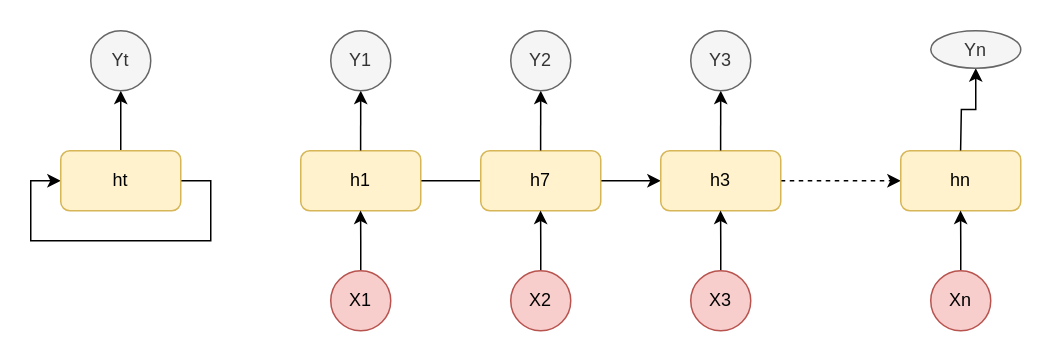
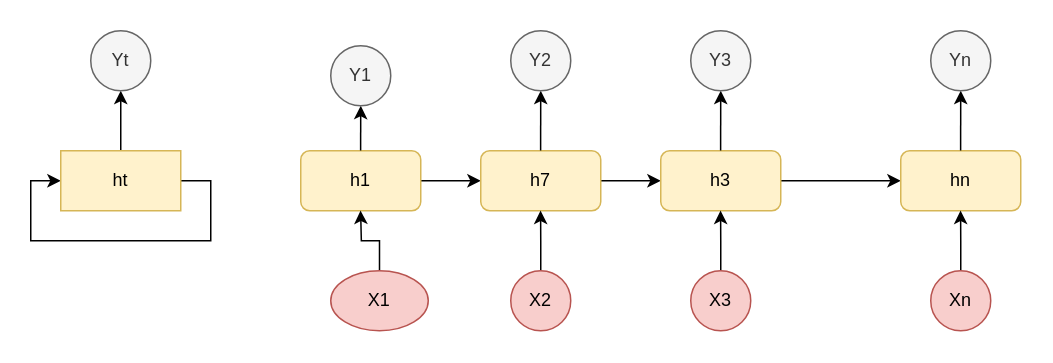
node "Yn": size 90x38 -> 60x60
node "Y1": moved (361, 61) -> (361, 76)
node "ht": shape rounded rectangle -> rectangle
edge "h1" -- "h7": arrowhead none -> classic
edge "h3" -> "hn": style dashed -> solid
node "X1": size 60x60 -> 98x60
